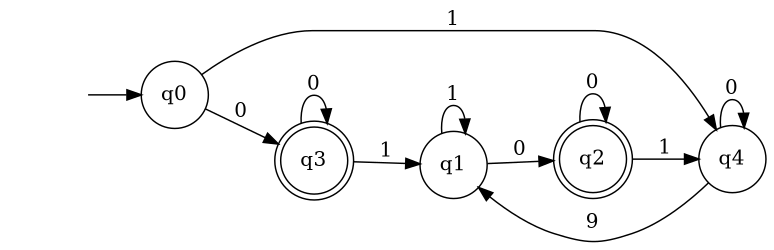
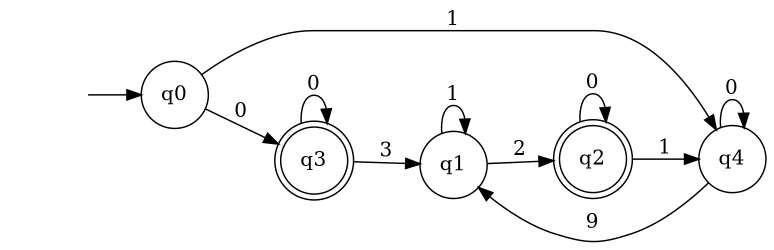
edge "q1" -> "q2": label "0" -> "2"
edge "q3" -> "q1": label "1" -> "3"
